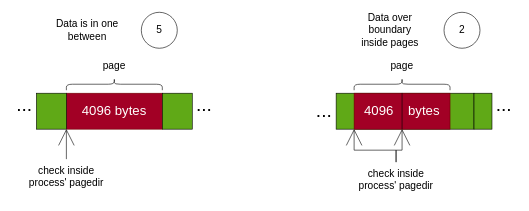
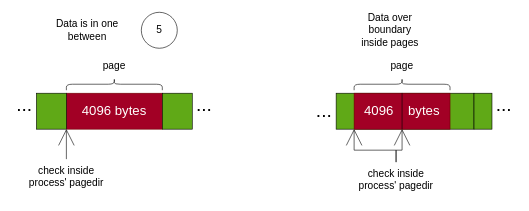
node "2": removed
